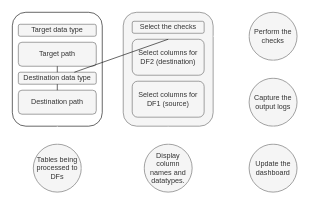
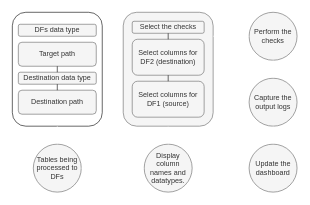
node "Target data type": label "Target data type" -> "DFs data type"
edge "Select columns for DF2 (destination)" -- "Destination data type": now "Select columns for DF2 (destination)" -- "Select the checks"
edge "Select columns for DF2 (destination)" -- "Select columns for DF1 (source)": added
